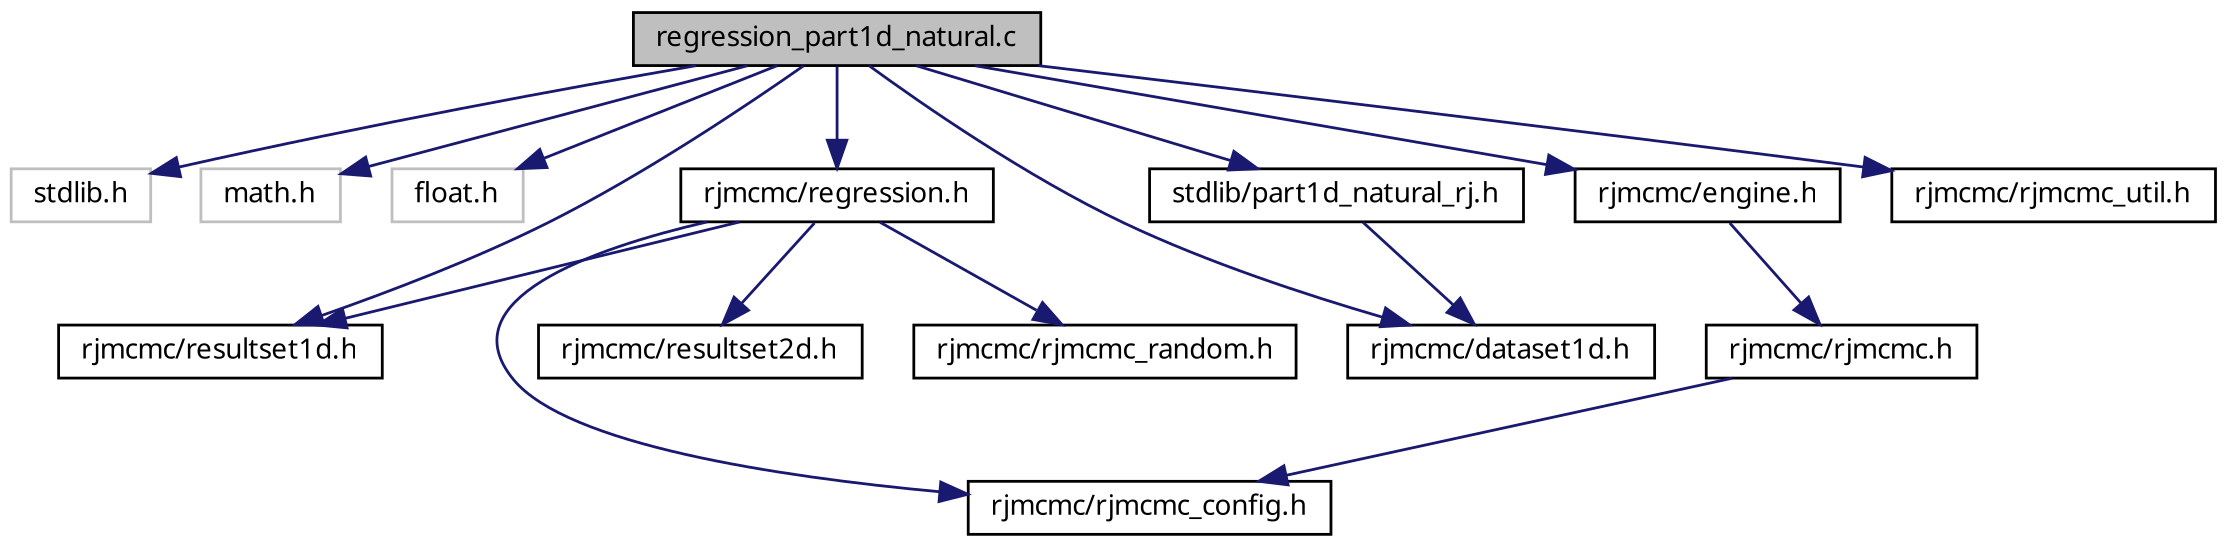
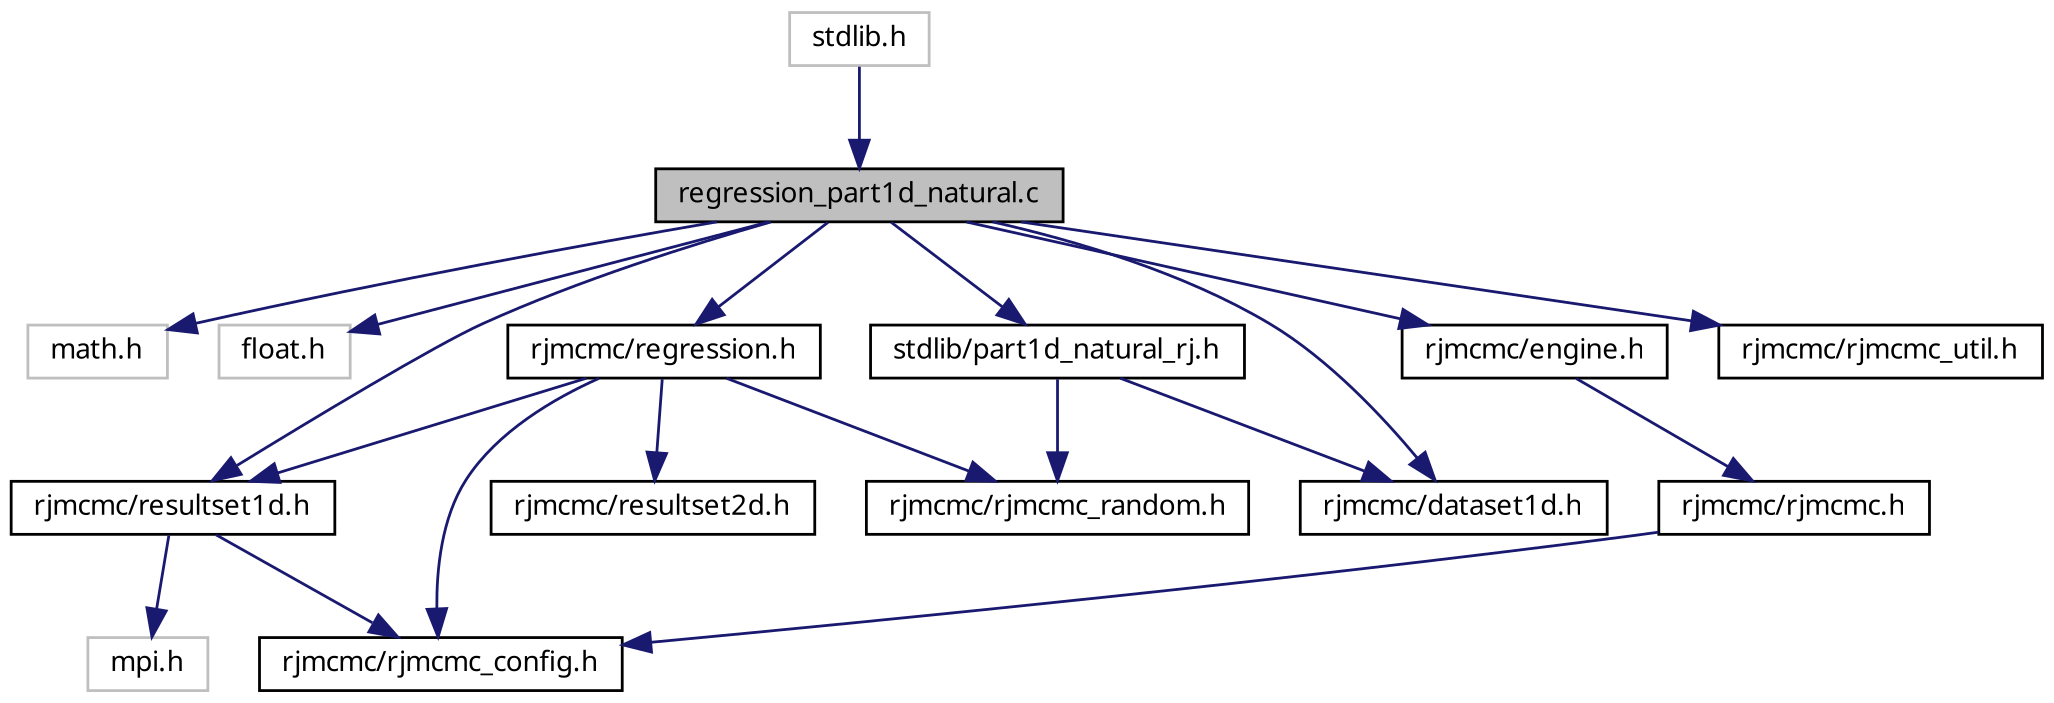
edge "regression_part1d_natural.c" -> "stdlib.h": reversed
edge "stdlib/part1d_natural_rj.h" -> "rjmcmc/rjmcmc_random.h": added
edge "rjmcmc/resultset1d.h" -> "rjmcmc/rjmcmc_config.h": added
node "mpi.h": added
